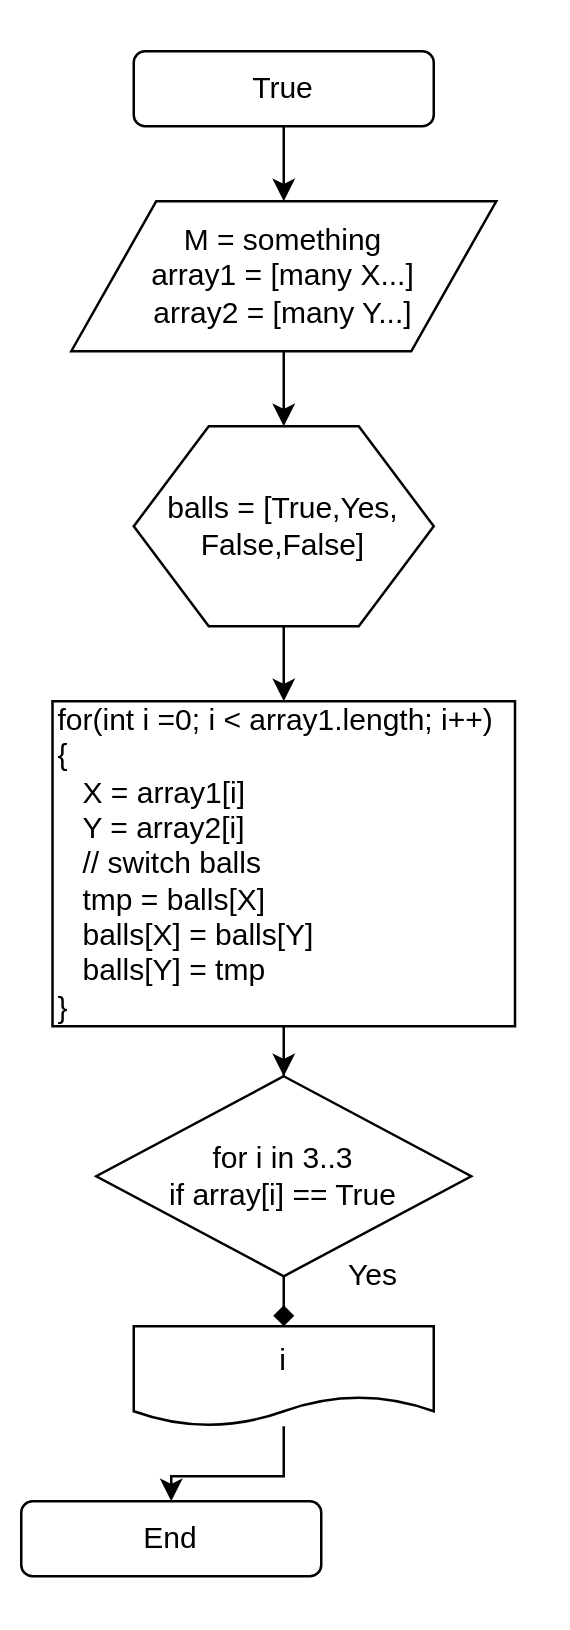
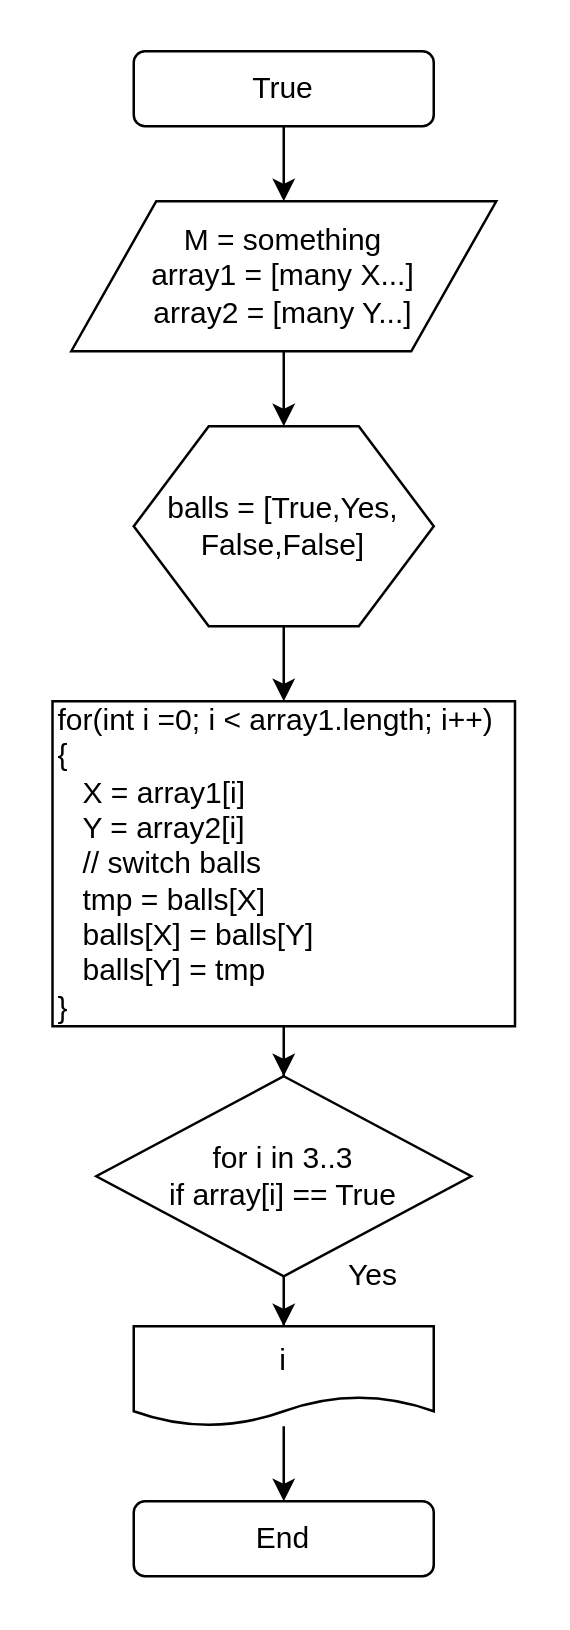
edge "for i in 3..3 if array[i] == True" -> "i": arrowhead diamond -> classic
node "End": moved (171, 1539) -> (284, 1539)
